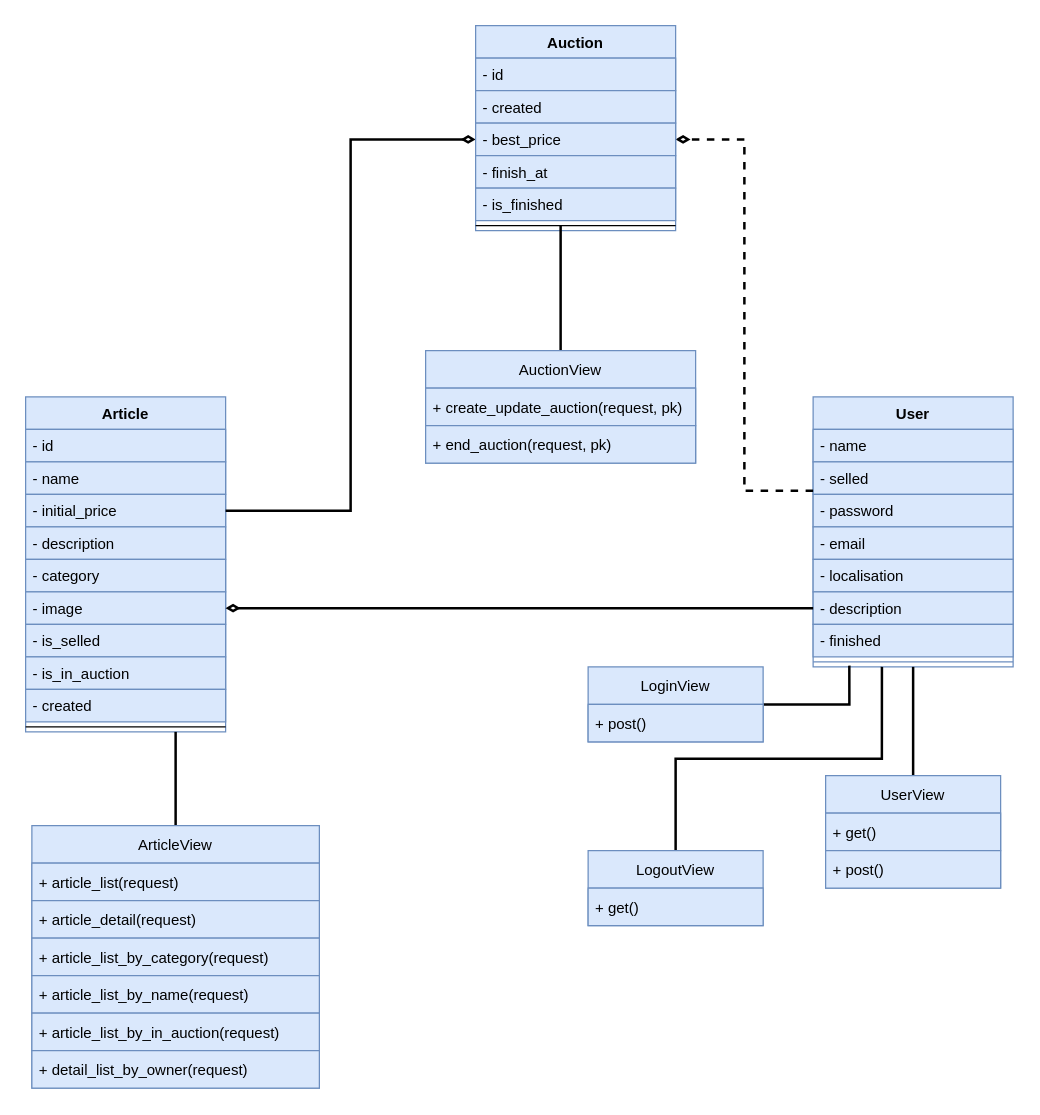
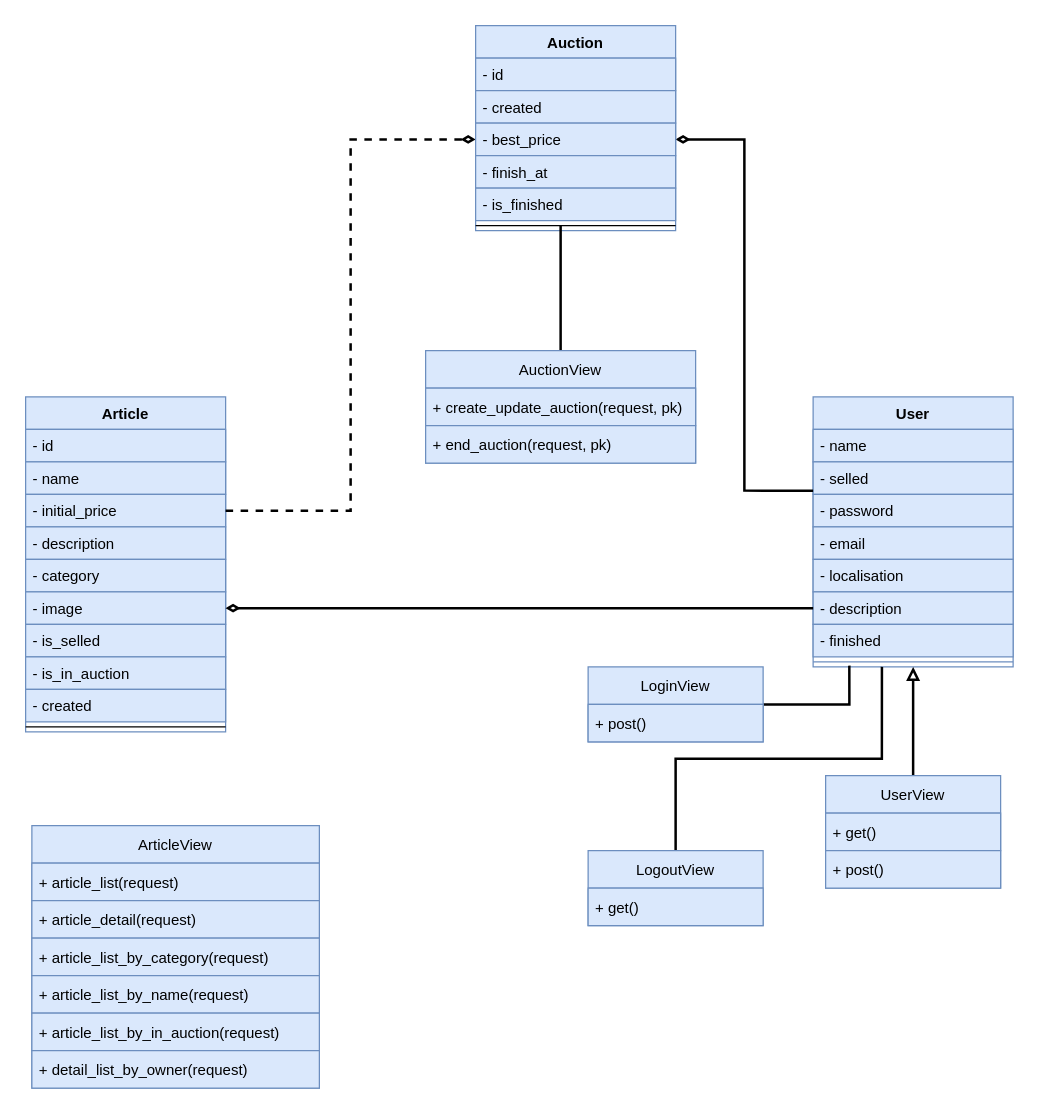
edge "- password" -> "- best_price": style dashed -> solid
edge "- initial_price" -> "- best_price": style solid -> dashed
edge "User" -- "UserView": arrowhead none -> block
edge "Article" -- "ArticleView": removed
